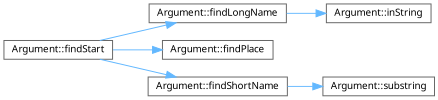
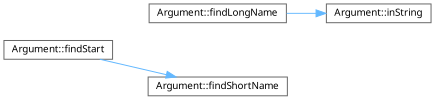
edge "Argument::findStart" -> "Argument::findLongName": removed
node "Argument::findPlace": removed
node "Argument::substring": removed
